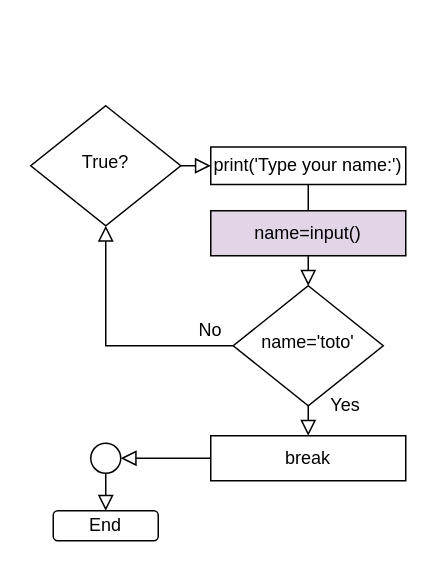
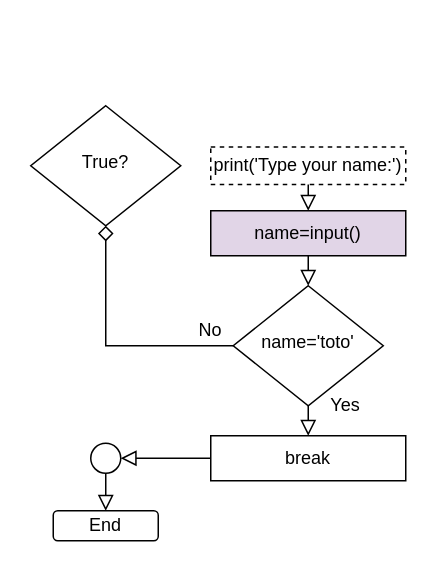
edge "True?" -> "print('Type your name:')": removed
node "print('Type your name:')": style solid -> dashed
edge "print('Type your name:')" -- "name=input()": arrowhead none -> block
edge "name='toto'" -> "True?": arrowhead block -> diamond
